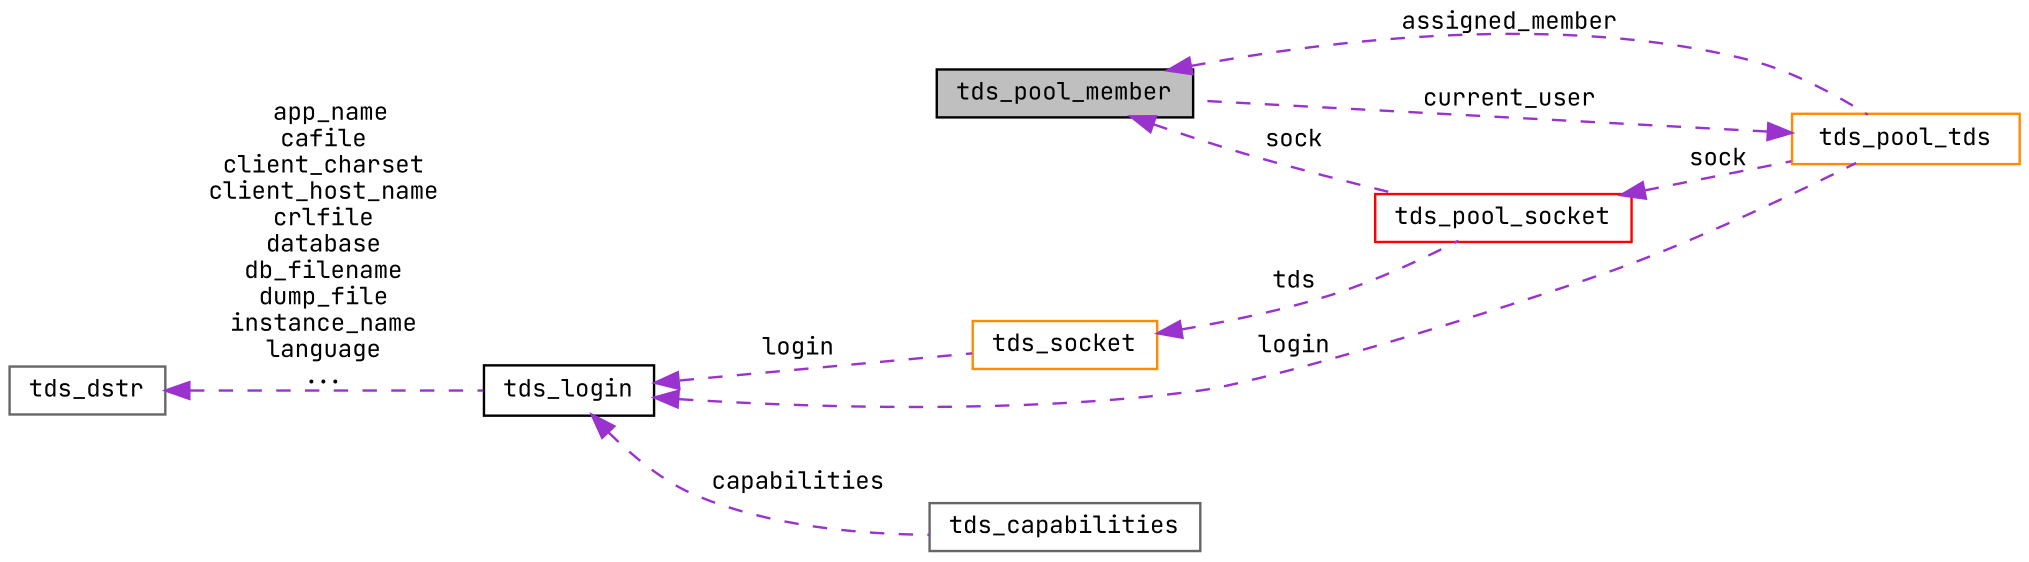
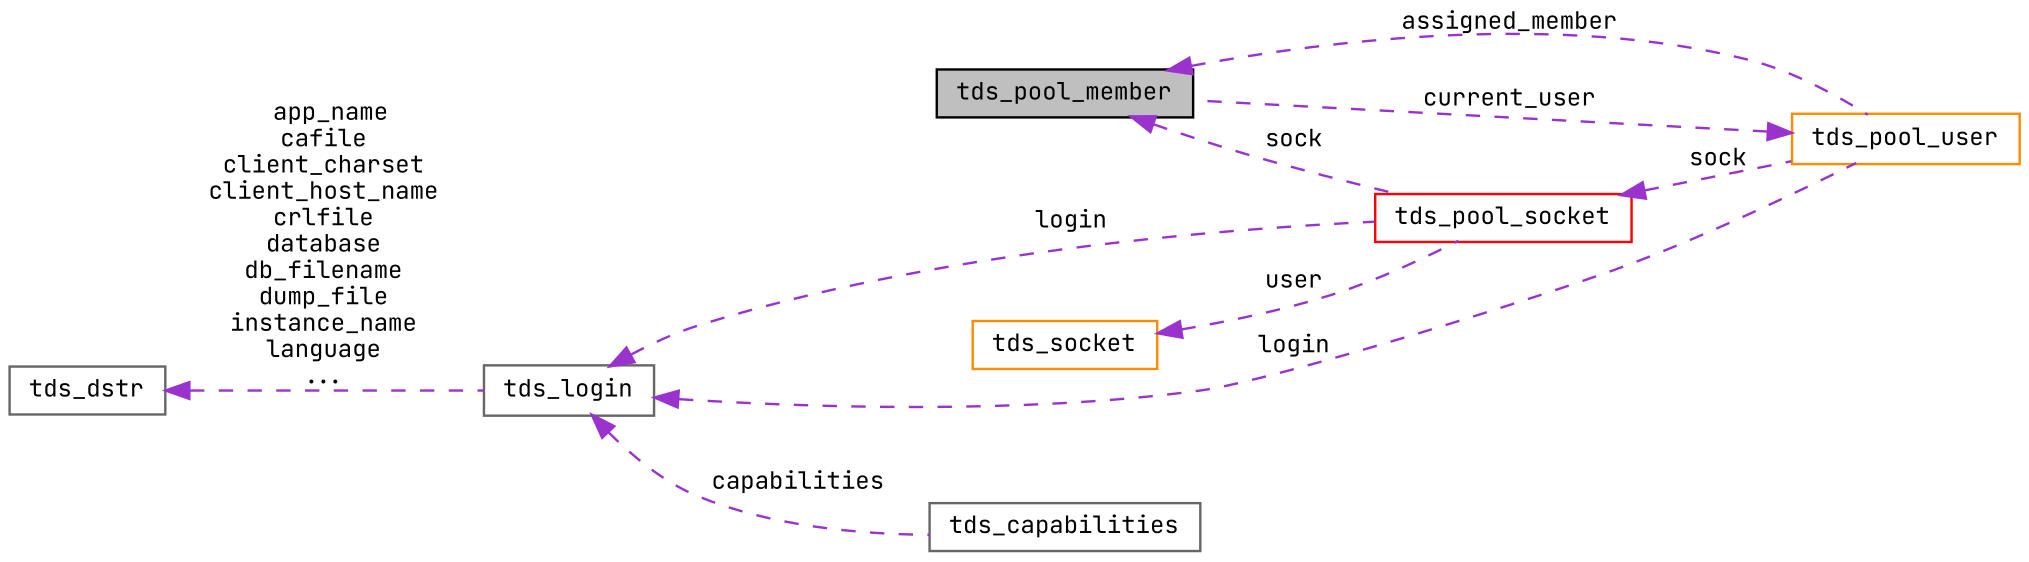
node "tds_pool_tds": label "tds_pool_tds" -> "tds_pool_user"
edge "tds_pool_socket" -> "tds_socket": label " tds" -> " user"
edge "tds_socket" -> "tds_login": now "tds_pool_socket" -> "tds_login"
node "tds_login": color black -> gray40
